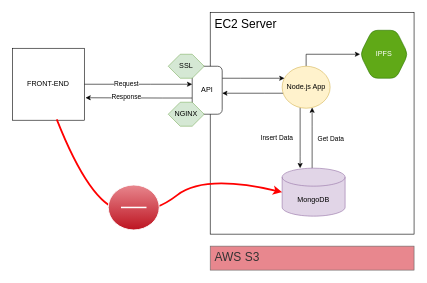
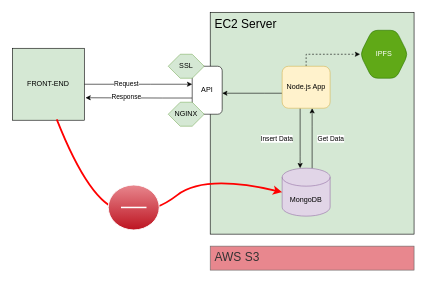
edge "Node.js App" -> "IPFS": style solid -> dashed
edge "API" -> "Node.js App": removed
node "FRONT-END": fillcolor #ffffff -> #d5e8d4
node "Node.js App": shape ellipse -> rounded rectangle
node "EC2 Server": fillcolor #ffffff -> #d5e8d4
node "MongoDB": size 63x48 -> 48x48
